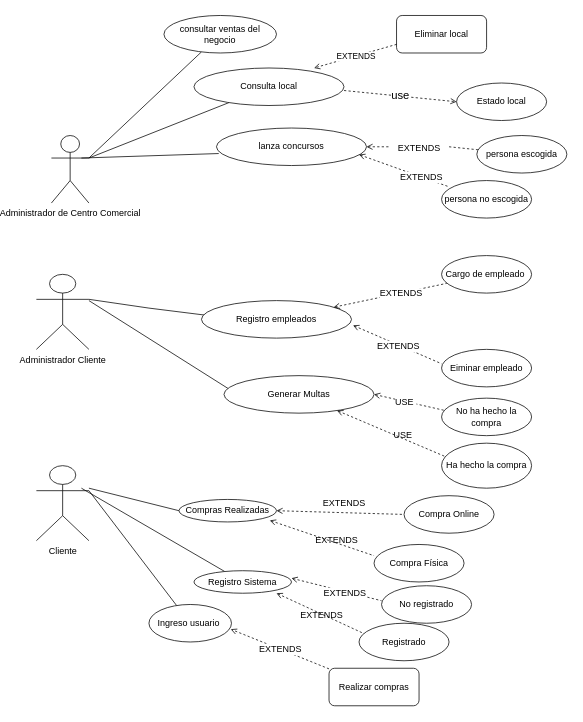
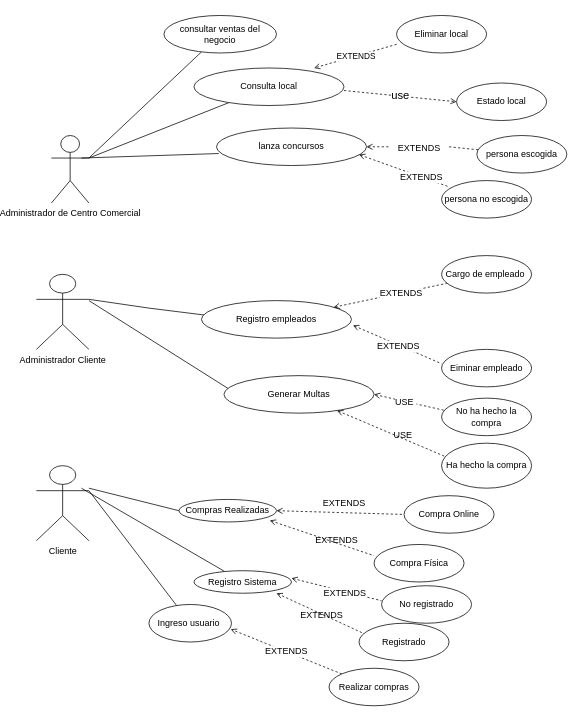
node "Eliminar local": shape rounded rectangle -> ellipse
node "Realizar compras": shape rounded rectangle -> ellipse
